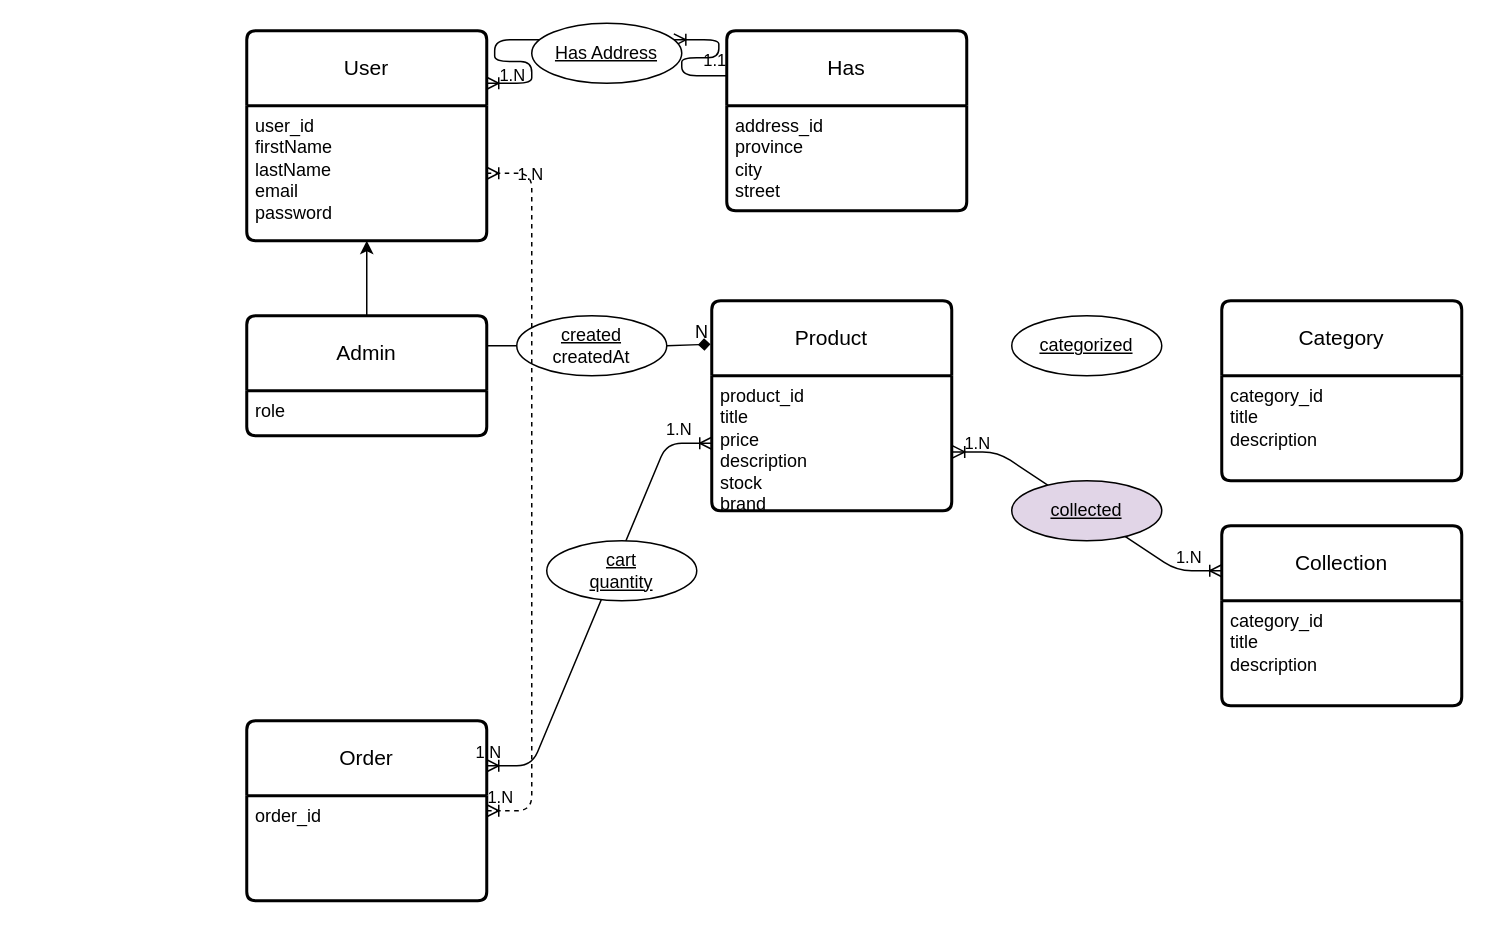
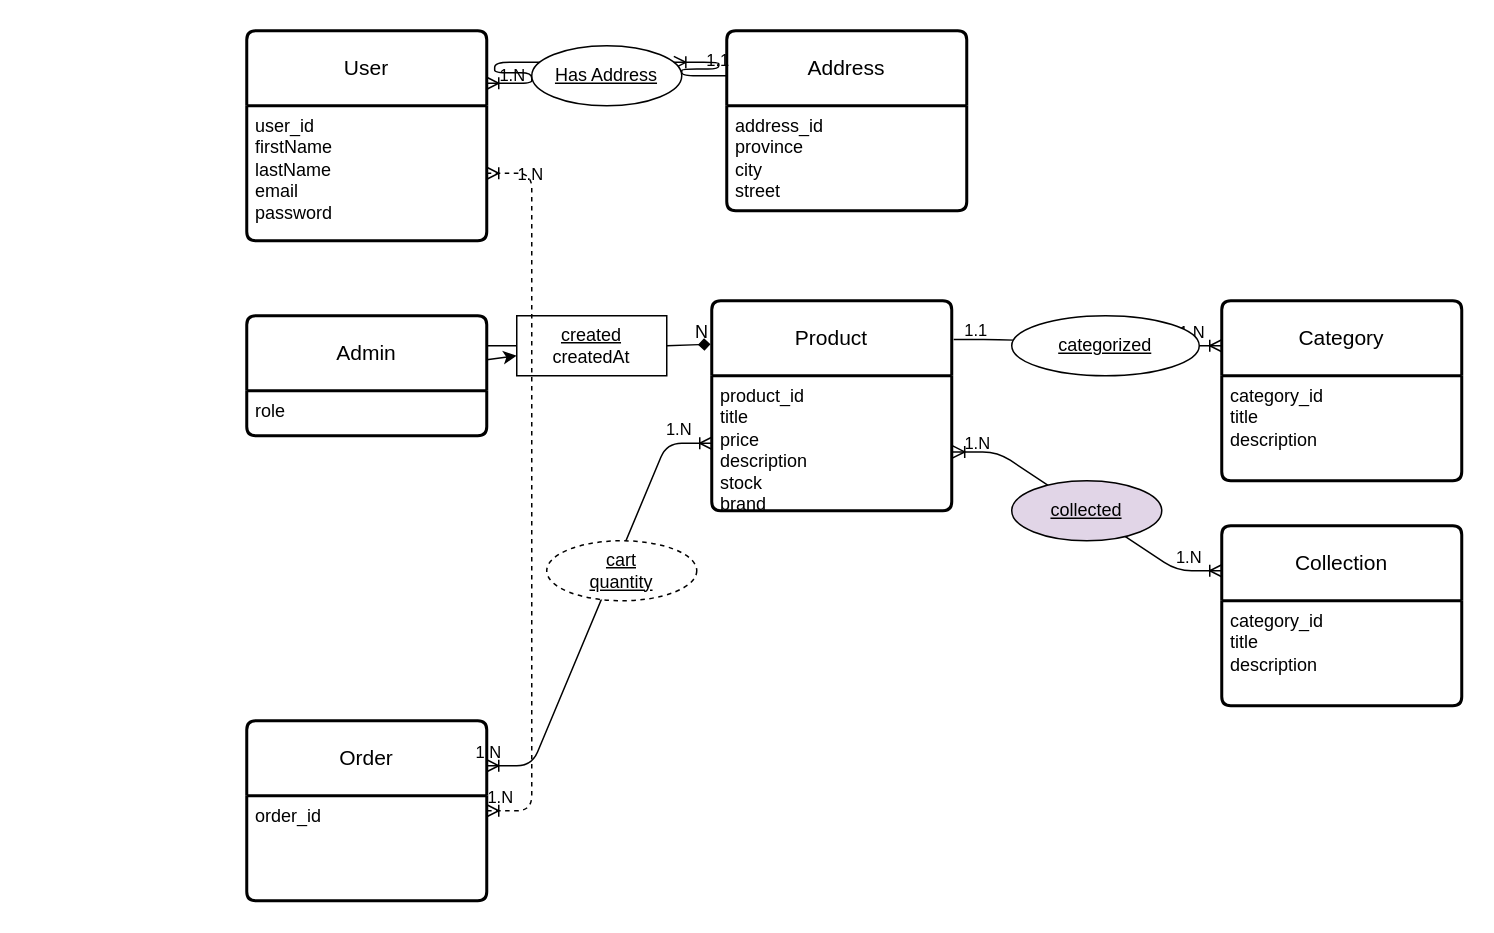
node "Has Address": moved (607, 53) -> (607, 76)
node "Has": label "Has" -> "Address"
edge "Admin" -> "user_id firstName lastName email password": now "Admin" -> "created createdAt"
edge "Product" -> "Category": added, labels "1.1", "1.N"
node "created createdAt": shape ellipse -> rectangle
node "categorized": size 150x60 -> 188x60
node "cart quantity": style solid -> dashed
